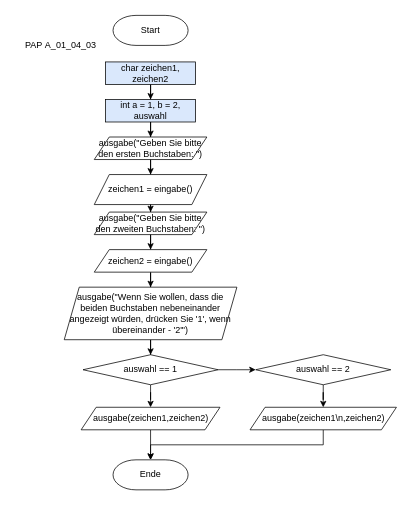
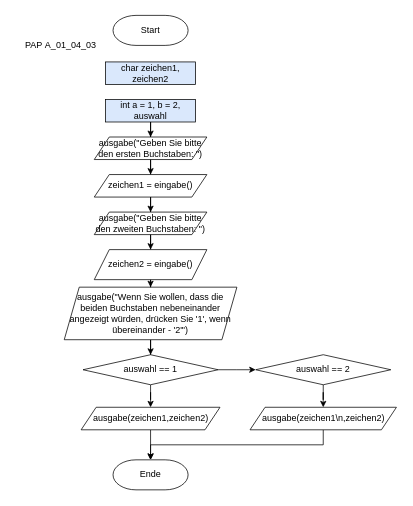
edge "char zeichen1, zeichen2" -> "int a = 1, b = 2, auswahl": removed
node "zeichen1 = eingabe()": size 113x30 -> 113x23
node "zeichen2 = eingabe()": size 113x23 -> 113x30
